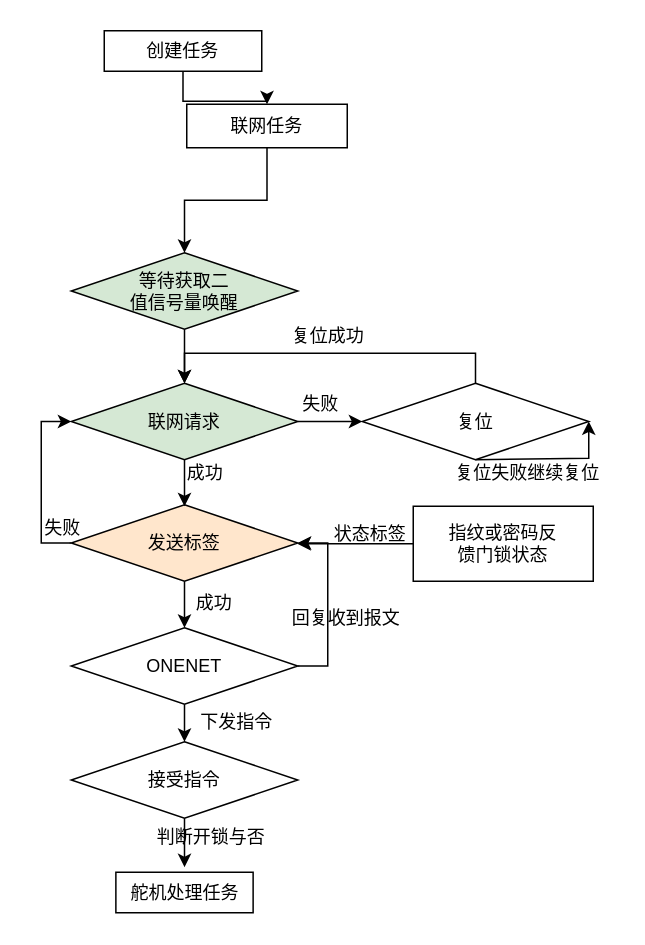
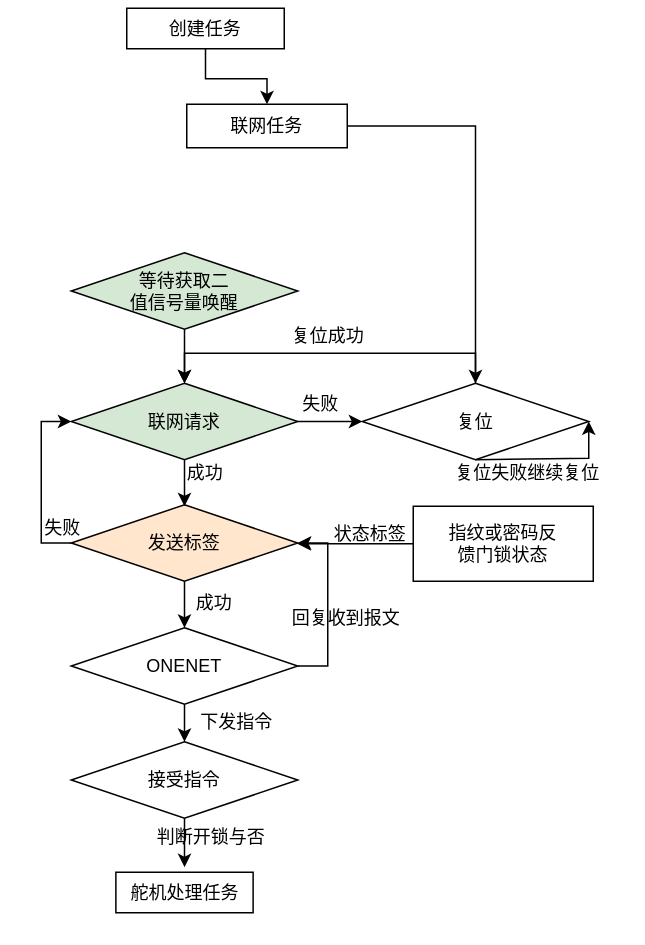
node "创建任务": moved (183, 51) -> (206, 29)
edge "联网任务" -> "等待获取二 值信号量唤醒": now "联网任务" -> "复位"
